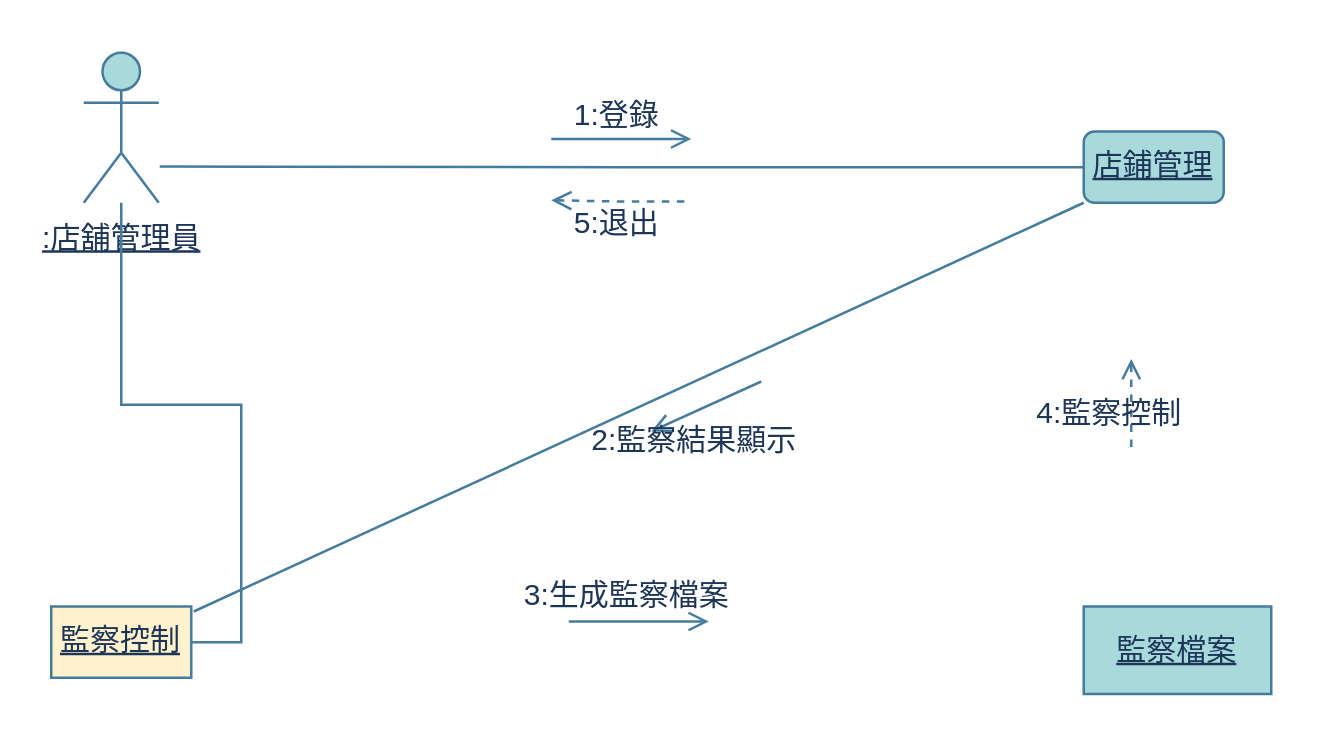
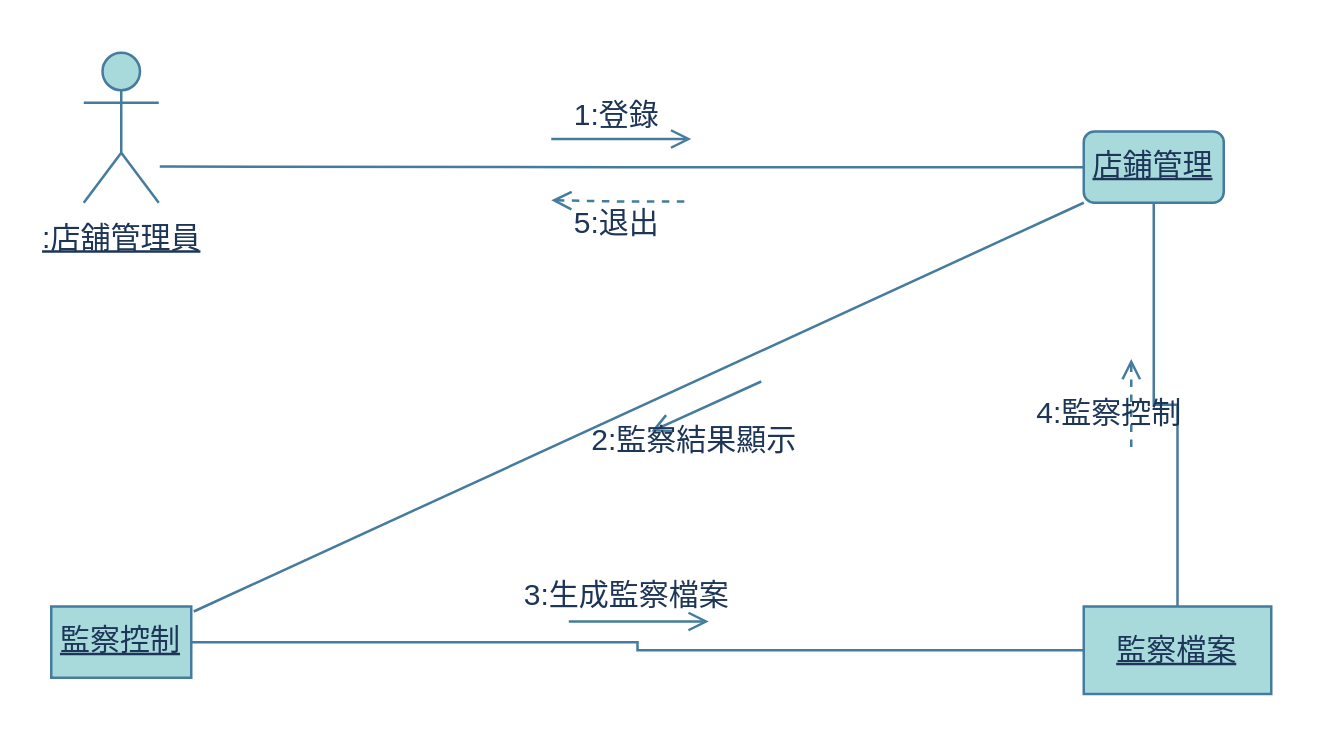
edge ":店舖管理員" -- "監察控制": now "監察檔案" -- "監察控制"
edge "店鋪管理" -- "監察檔案": added
node "監察控制": fillcolor #fff2cc -> #a8dadc
